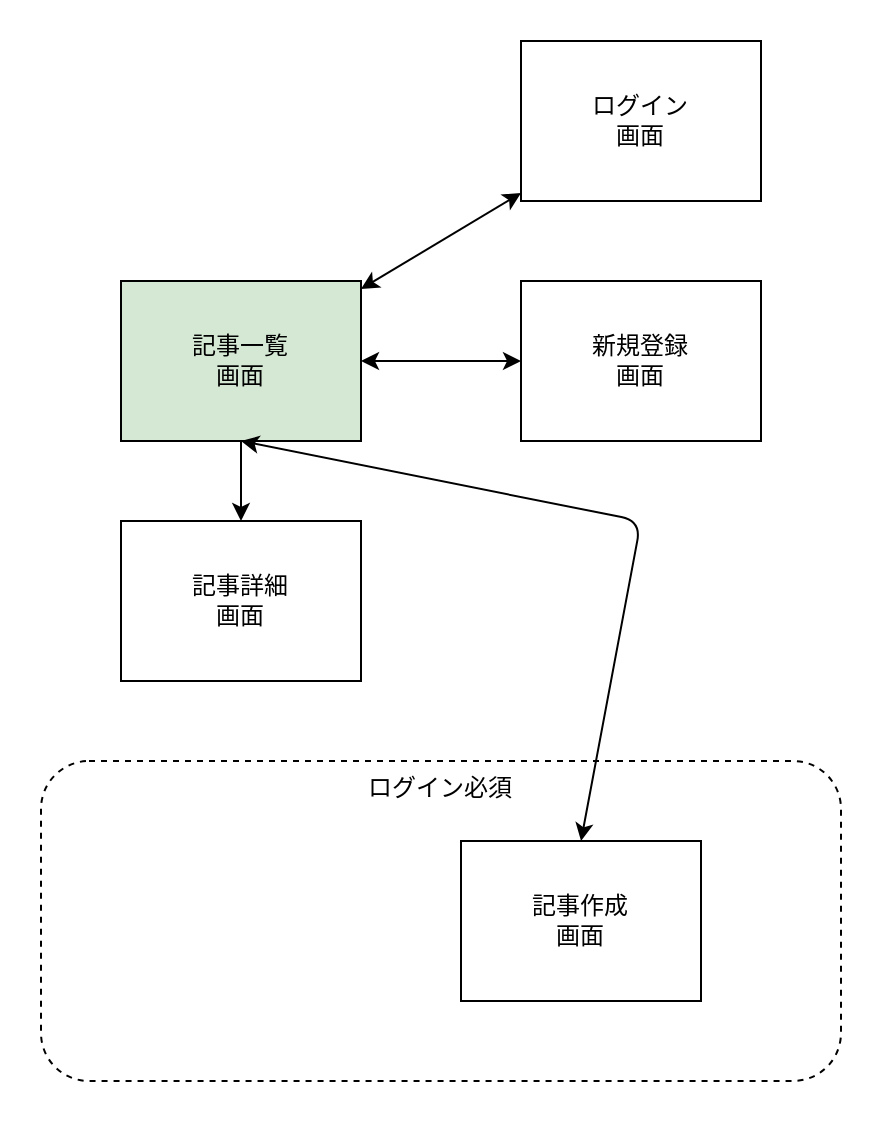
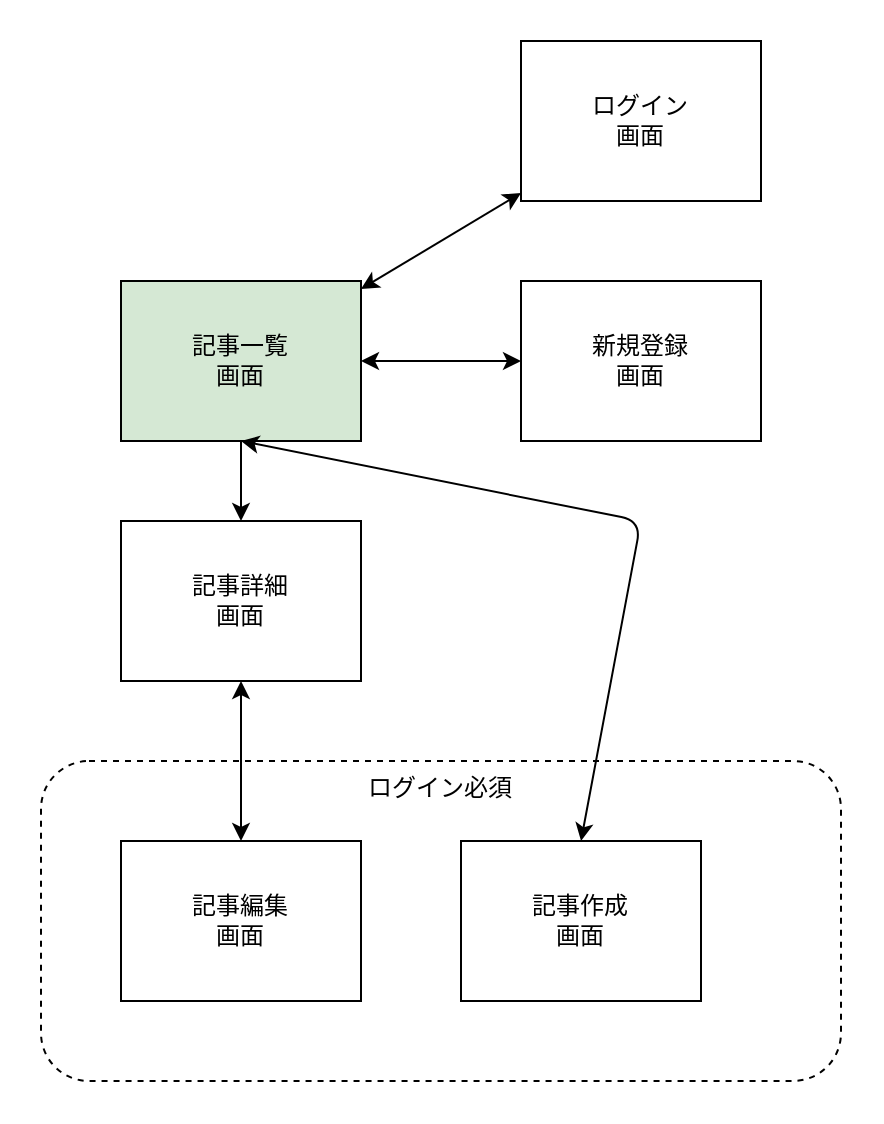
edge "記事詳細 画面" -- "記事編集 画面": added
node "記事編集 画面": added
